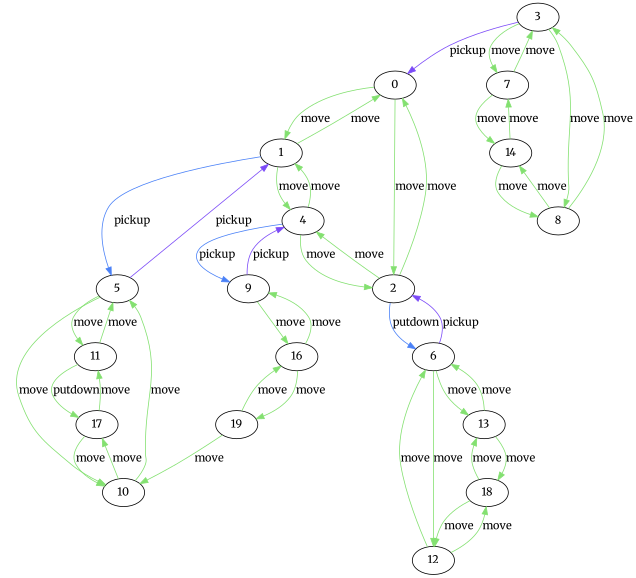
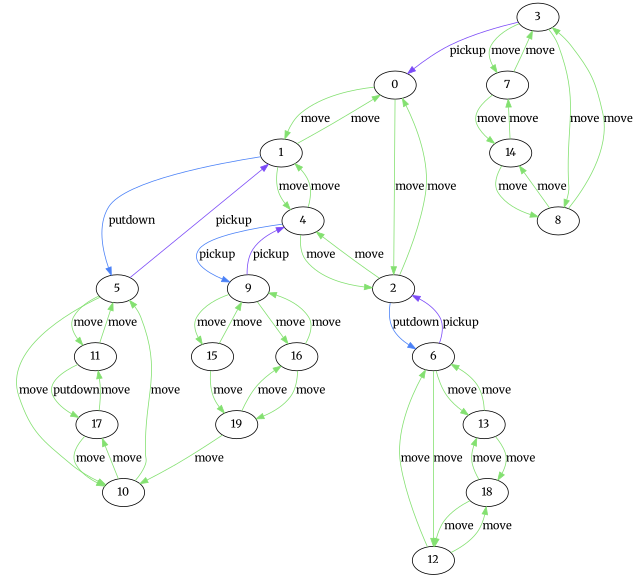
edge "1" -> "5": label "pickup" -> "putdown"
node "15": added
